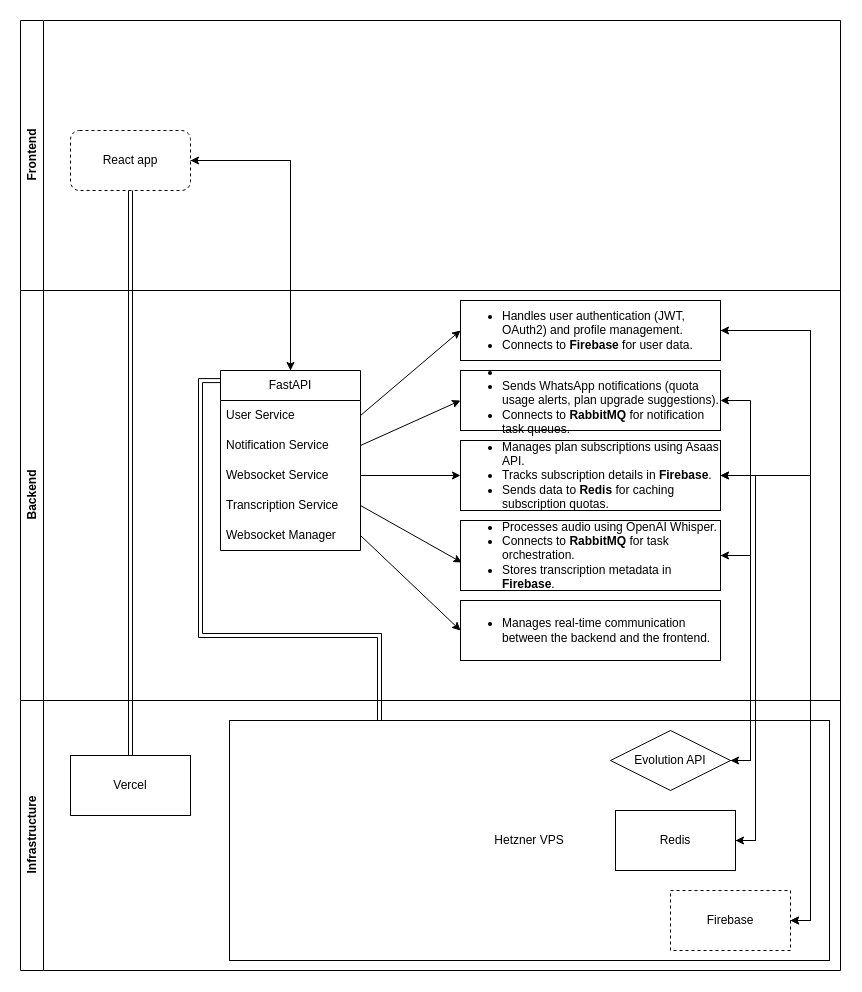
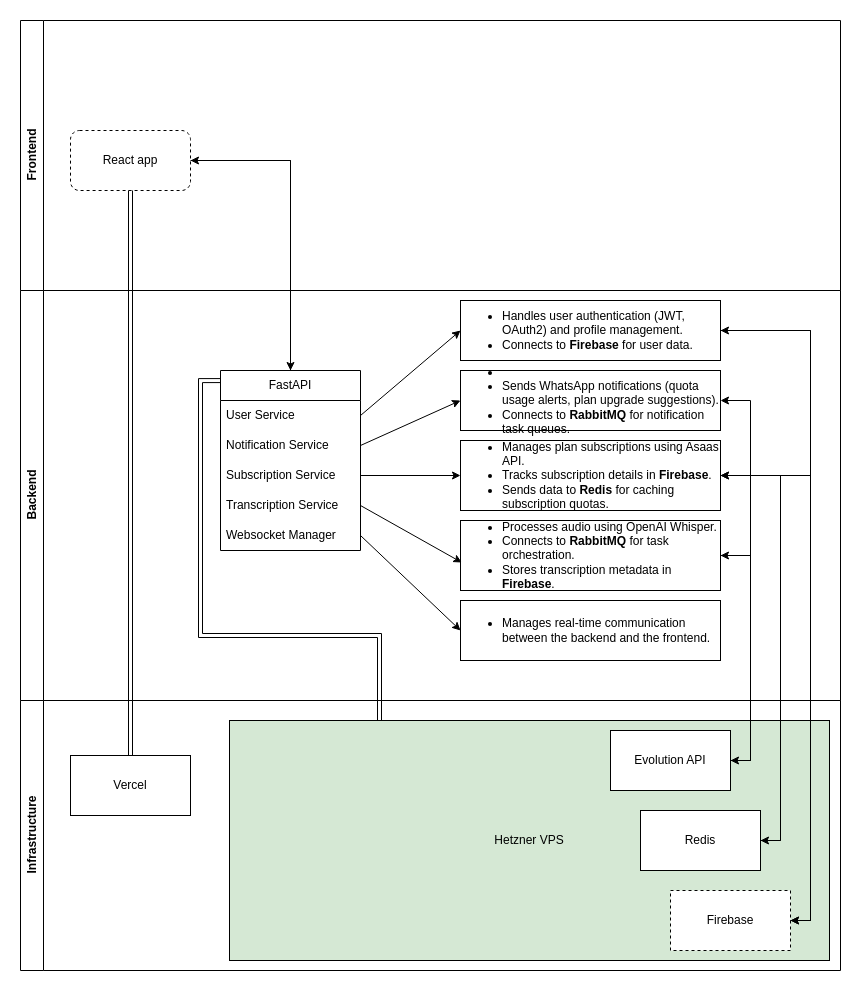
node "Websocket Service": label "Websocket Service" -> "Subscription Service"
node "Evolution API": shape diamond -> rectangle
node "Hetzner VPS": fillcolor #ffffff -> #d5e8d4
node "Redis": moved (676, 841) -> (701, 841)
